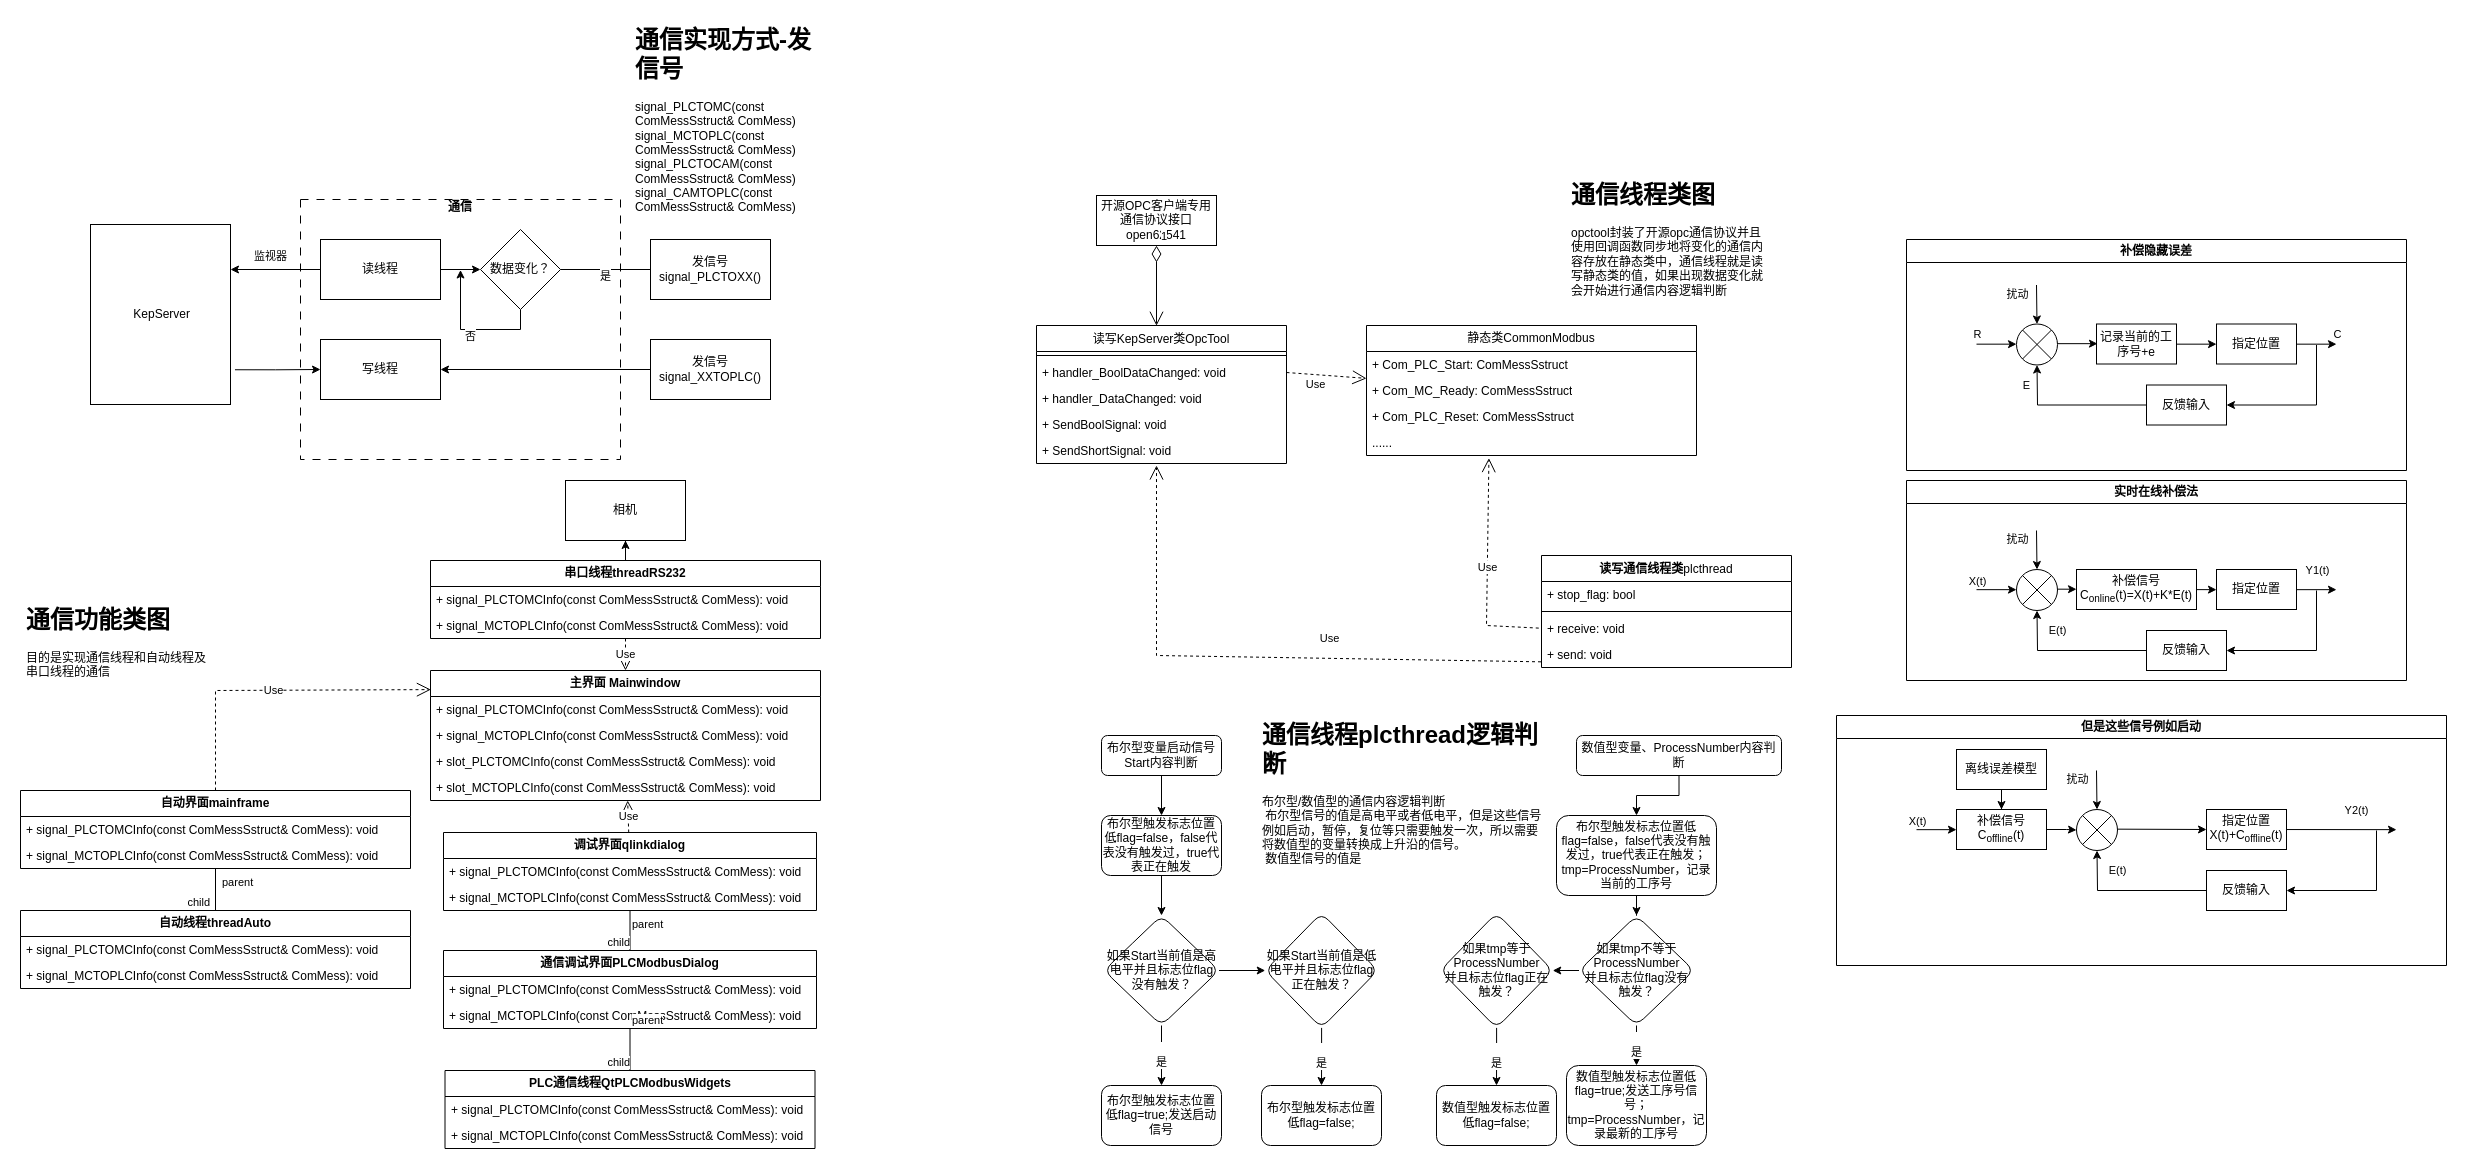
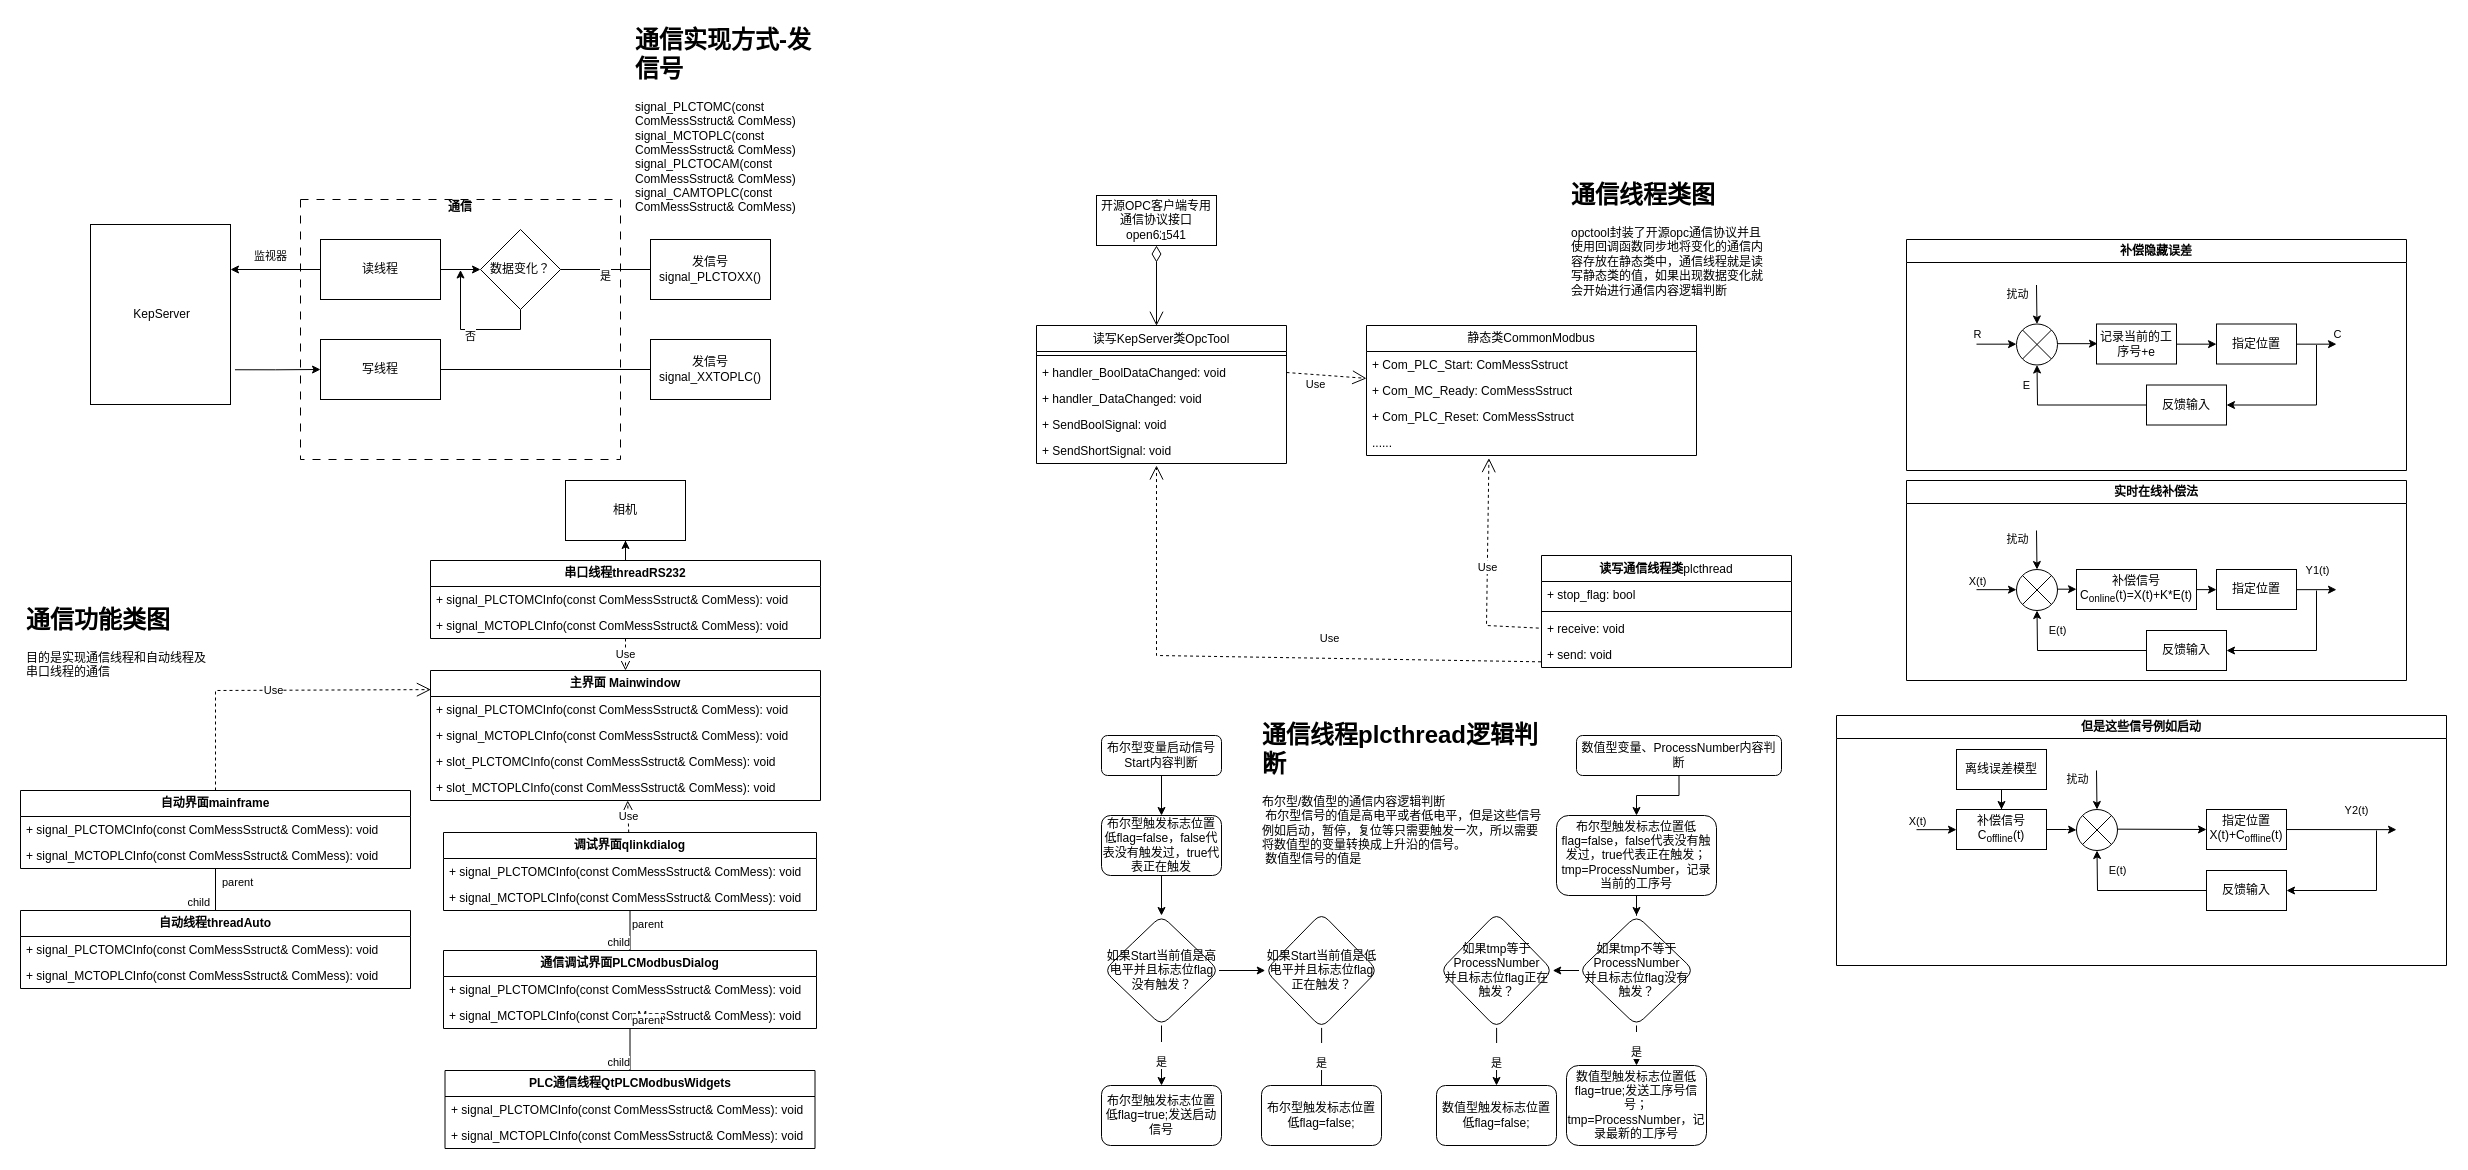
edge "发信号signal_XXTOPLC()" -> "写线程": arrowhead classic -> none
edge "如果Start当前值是低电平并且标志位flag正在触发？" -> "布尔型触发标志位置低flag=false;": arrowhead classic -> none
